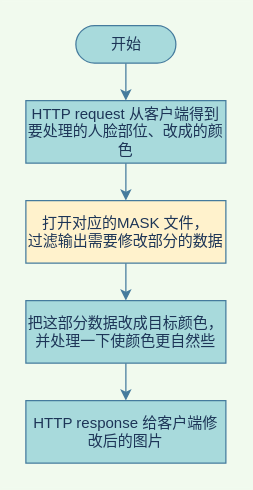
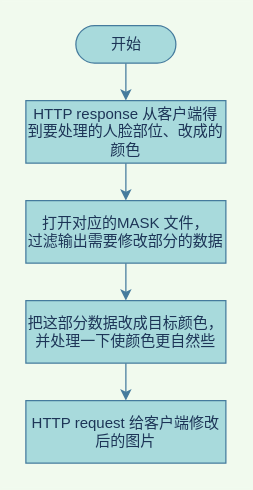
node "HTTP request 从客户端得到要处理的人脸部位、改成的颜色": label "HTTP request 从客户端得到要处理的人脸部位、改成的颜色" -> "HTTP response 从客户端得到要处理的人脸部位、改成的颜色"
node "打开对应的MASK 文件， 过滤输出需要修改部分的数据": fillcolor #fff2cc -> #a8dadc
node "HTTP response 给客户端修改后的图片": label "HTTP response 给客户端修改后的图片" -> "HTTP request 给客户端修改后的图片"
